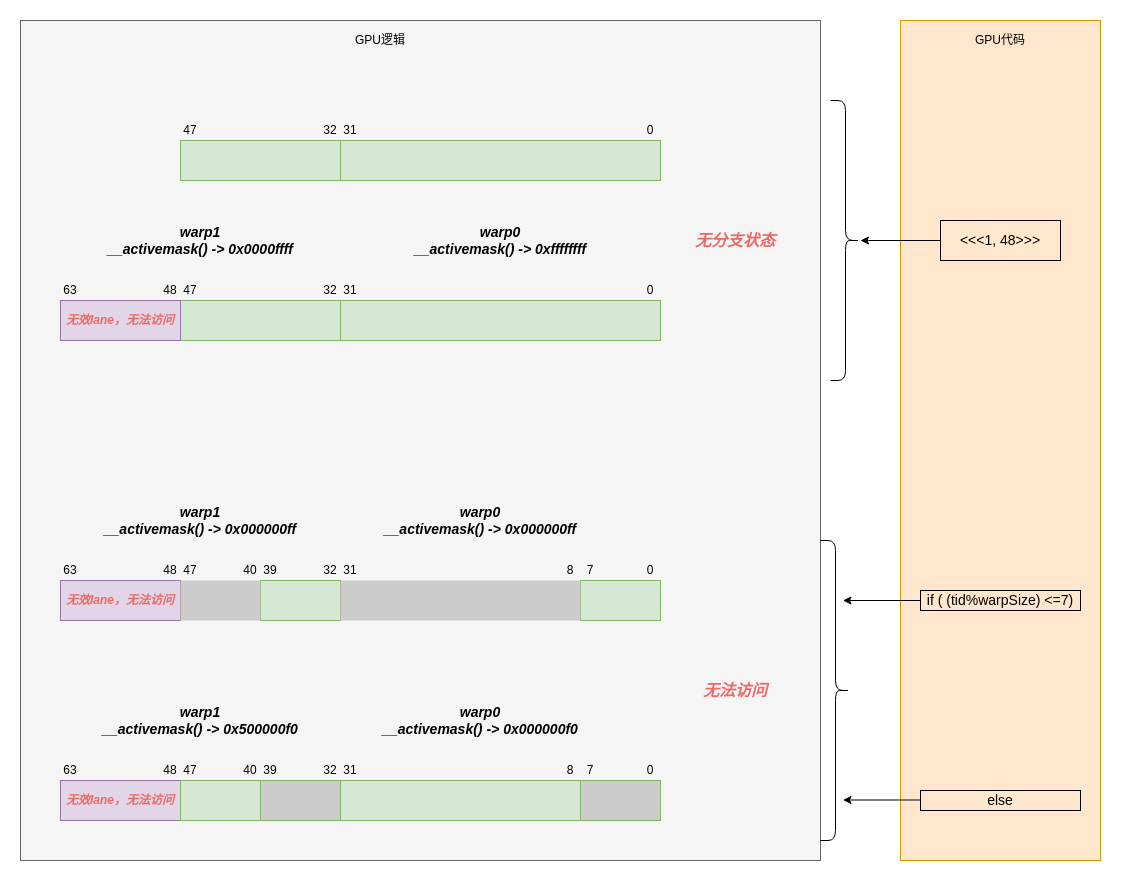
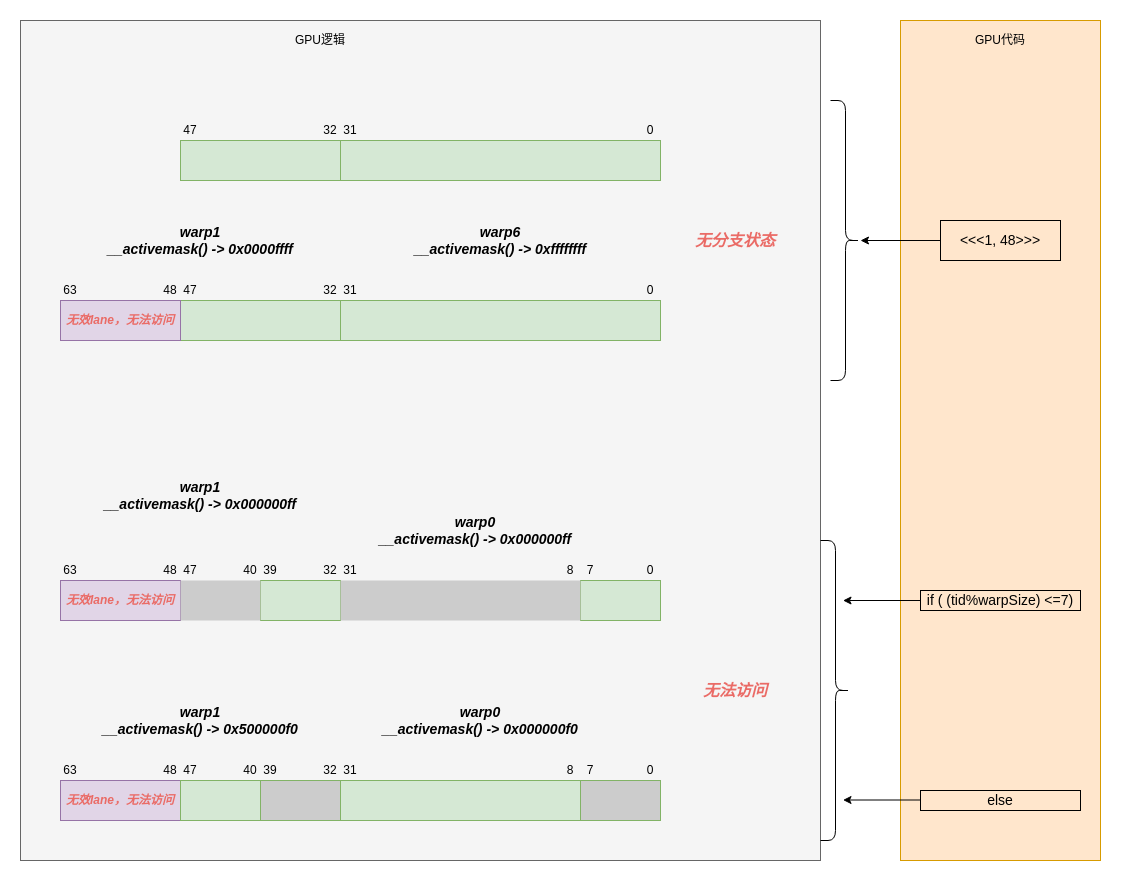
node "GPU逻辑": moved (381, 41) -> (321, 41)
node "warp0 __activemask() -> 0xffffffff": label "warp0 __activemask() -> 0xffffffff" -> "warp6 __activemask() -> 0xffffffff"
node "warp1 __activemask() -> 0x000000ff": moved (201, 521) -> (201, 496)
node "warp0 __activemask() -> 0x000000ff": moved (481, 521) -> (476, 531)
